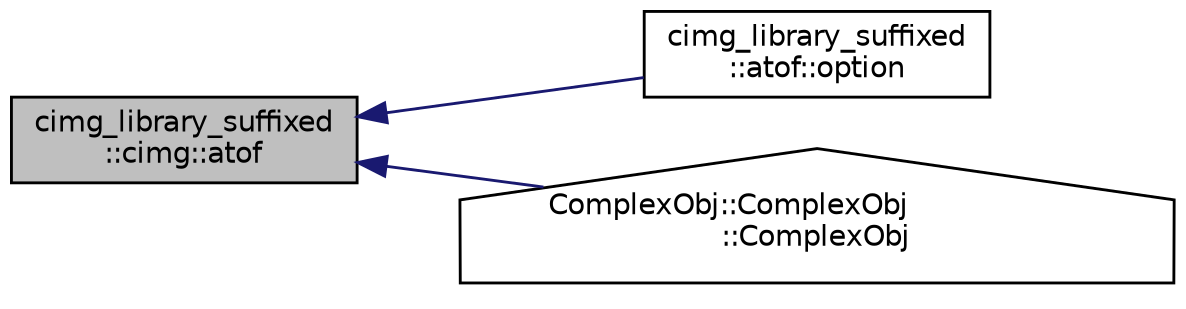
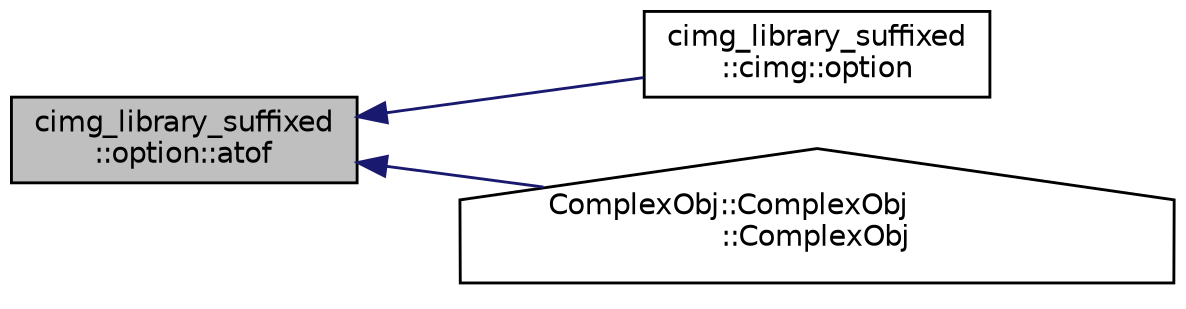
node "cimg_library_suffixed ::atof::option": label "cimg_library_suffixed ::atof::option" -> "cimg_library_suffixed ::cimg::option"
node "cimg_library_suffixed ::cimg::atof": label "cimg_library_suffixed ::cimg::atof" -> "cimg_library_suffixed ::option::atof"
